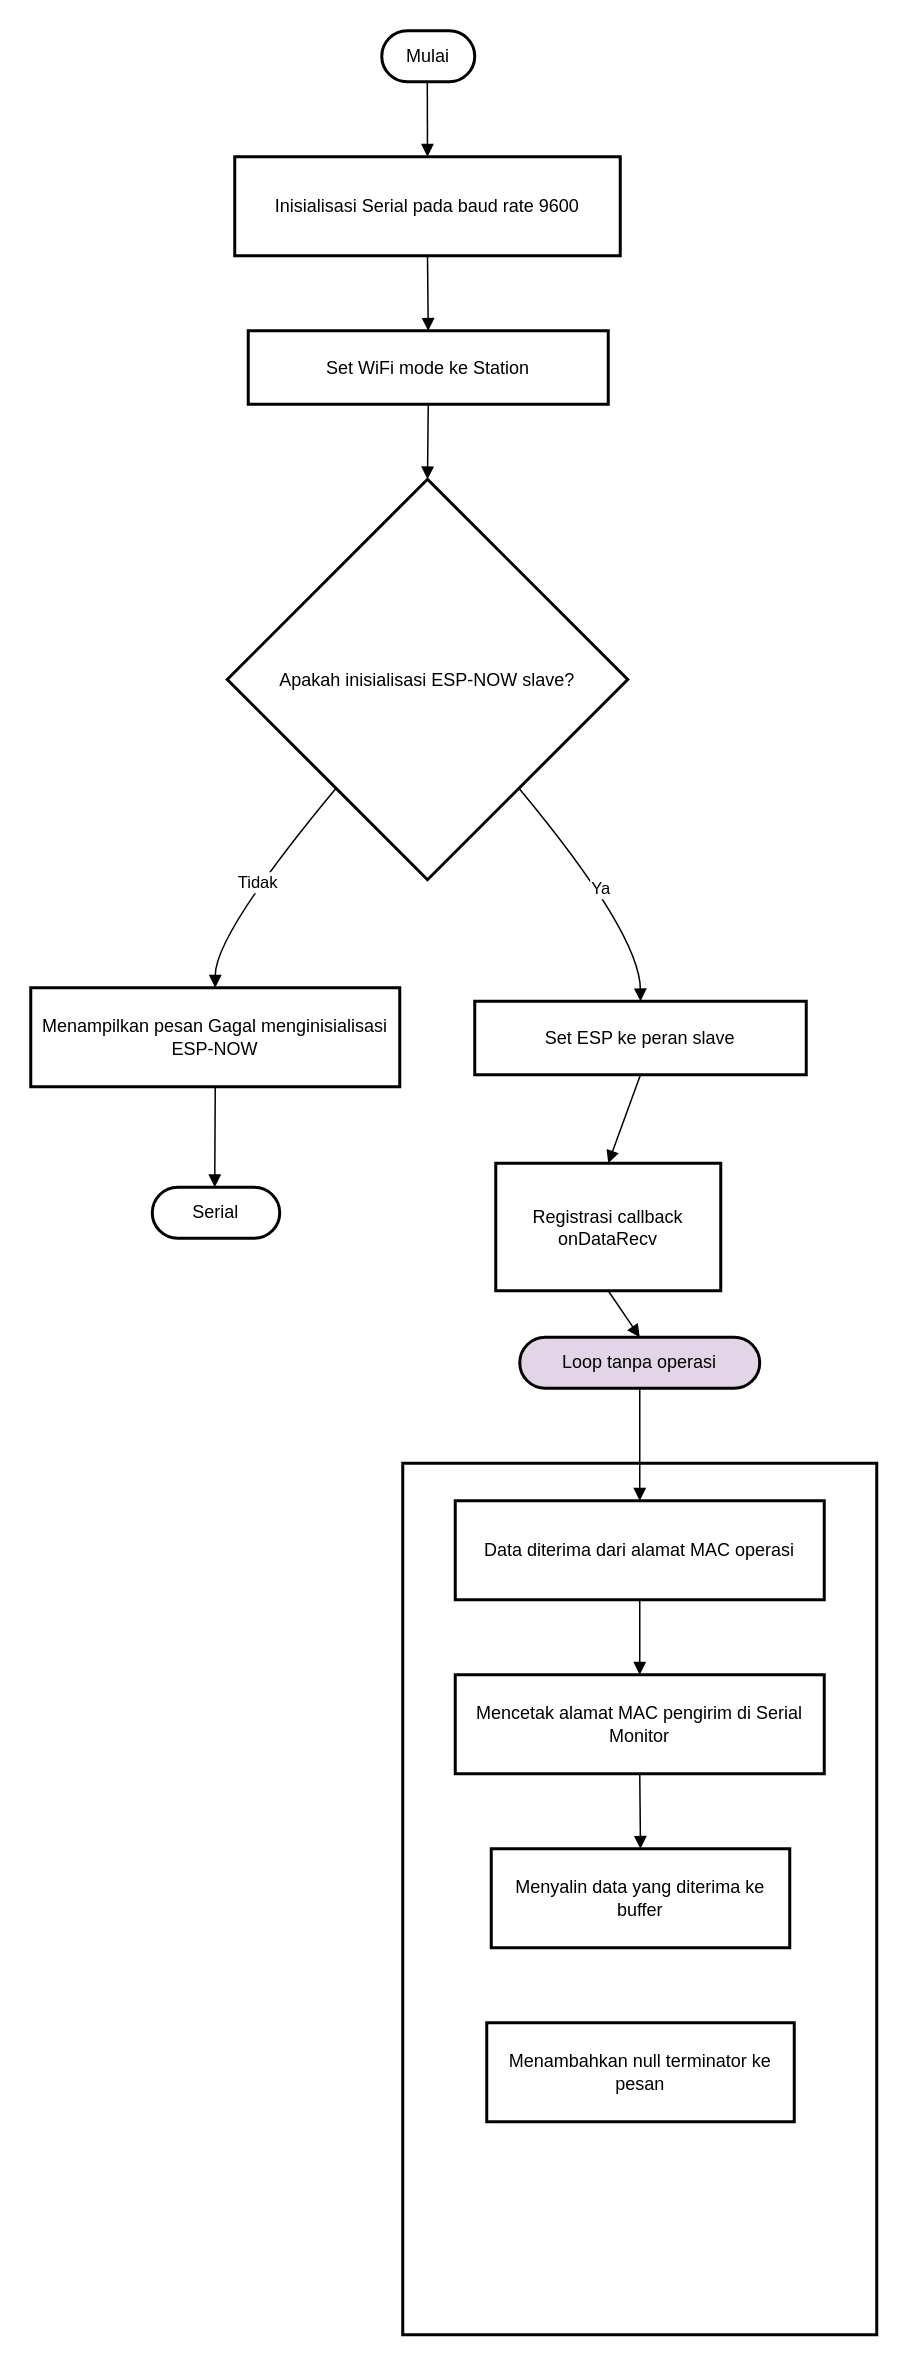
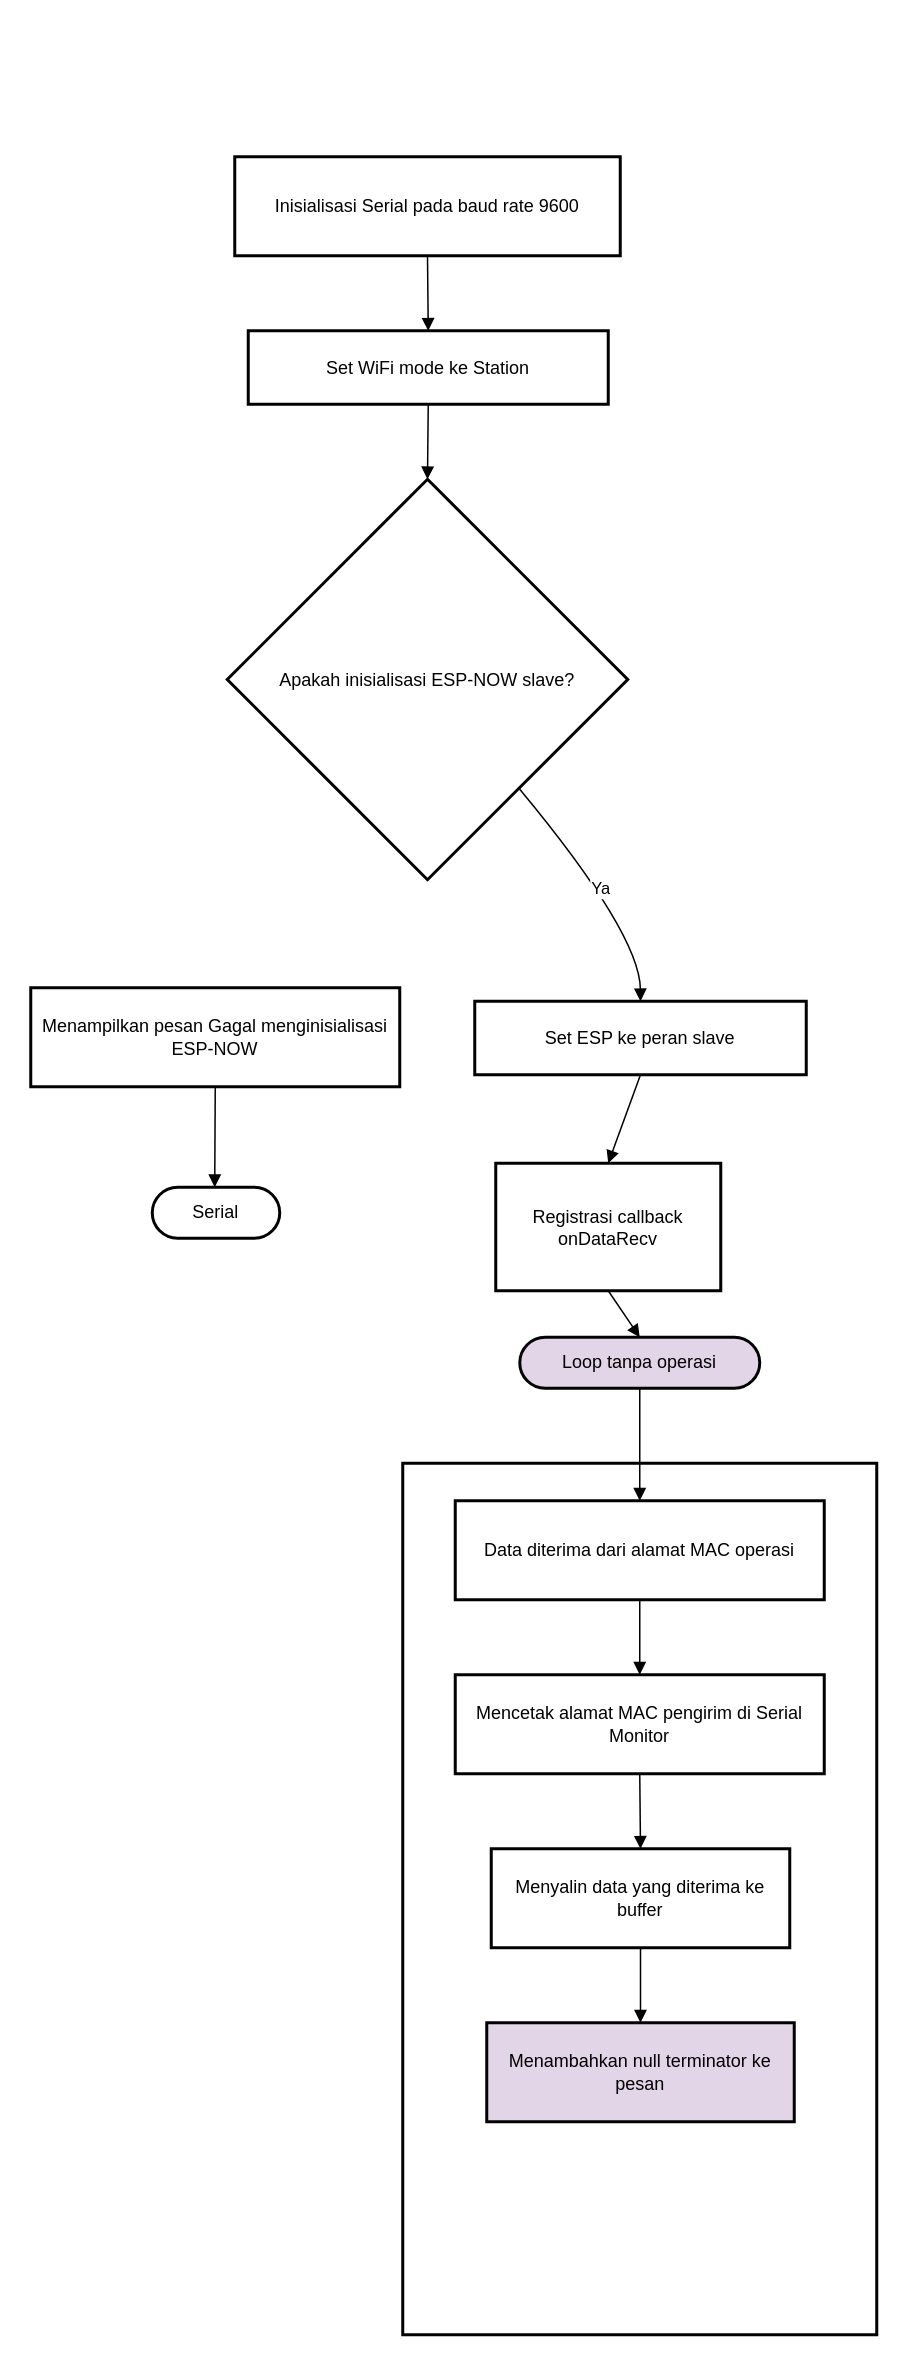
node "Mulai": removed
edge "Mulai" -> "Inisialisasi Serial pada baud rate 9600": removed
edge "Apakah inisialisasi ESP-NOW slave?" -> "Menampilkan pesan Gagal menginisialisasi ESP-NOW": removed, label "Tidak"
edge "Menyalin data yang diterima ke buffer" -> "Menambahkan null terminator ke pesan": added
node "Menambahkan null terminator ke pesan": fillcolor #ffffff -> #e1d5e7
